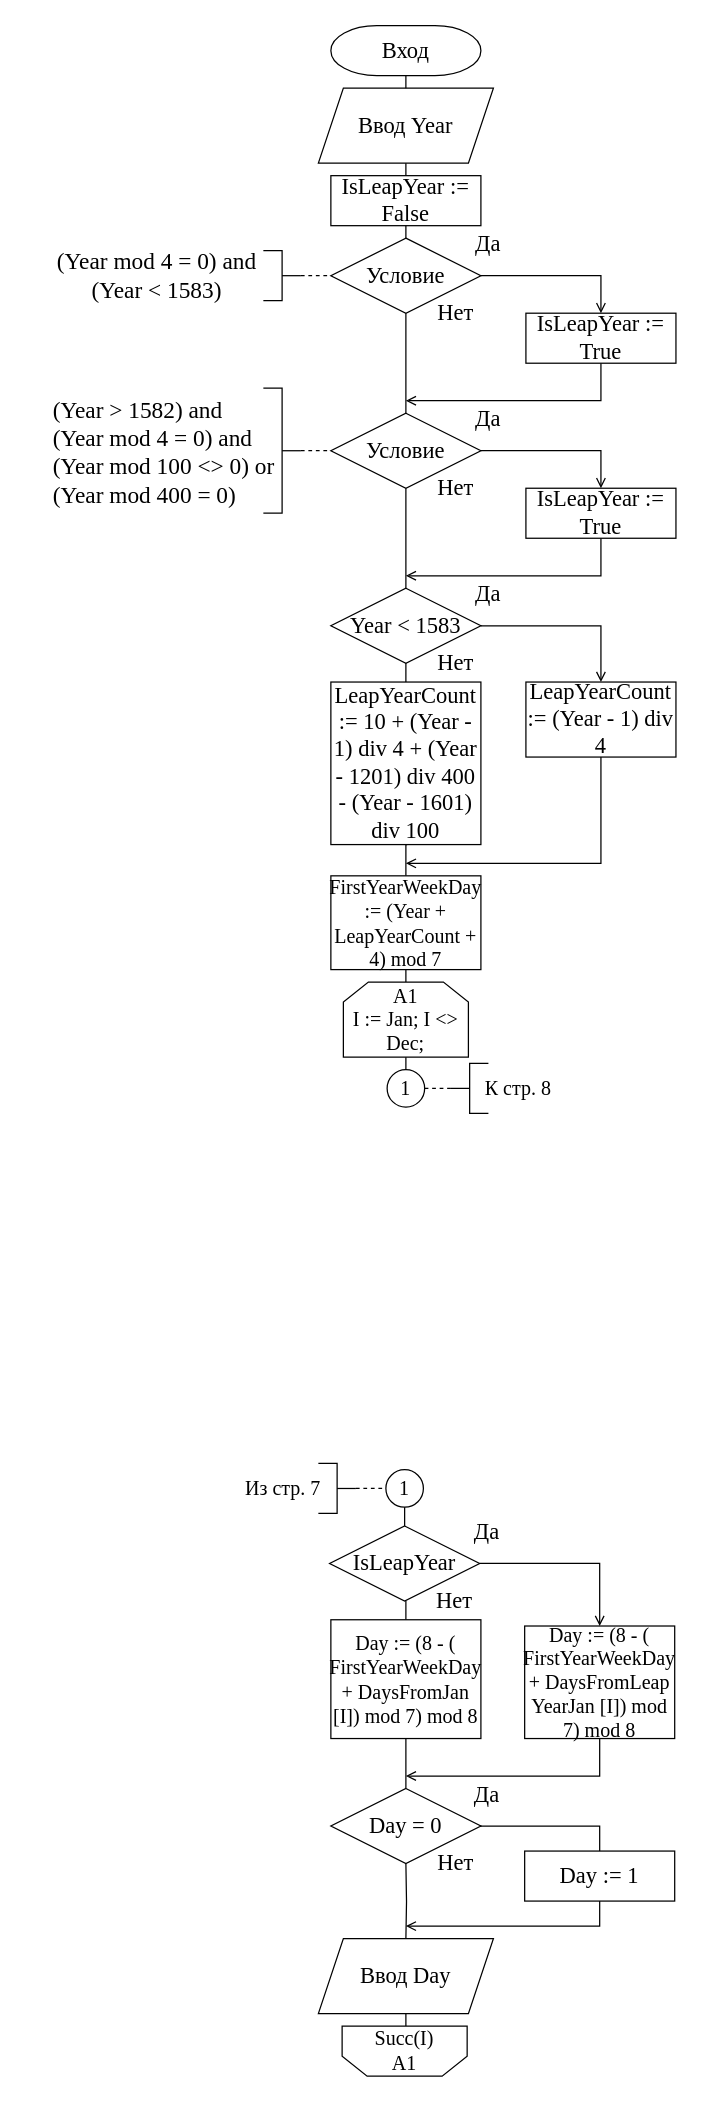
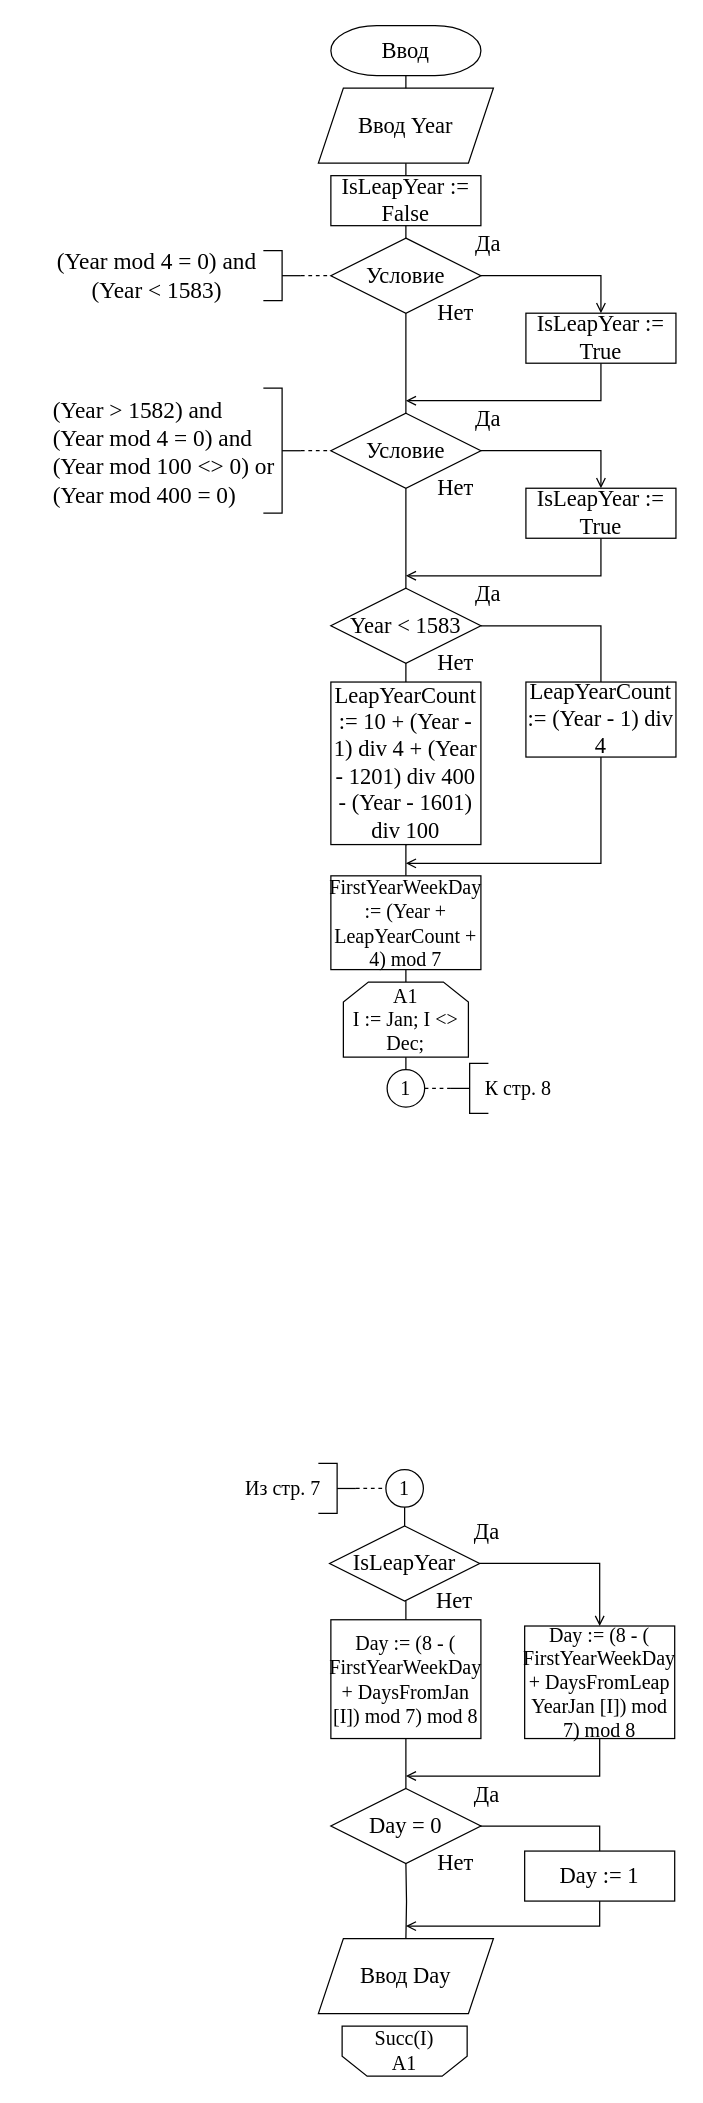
node "Вход": label "Вход" -> "Ввод"
edge "Year < 1583" -> "LeapYearCount := (Year - 1) div 4": arrowhead open -> none
edge "Ввод Day" -- "Succ(I) A1": removed
